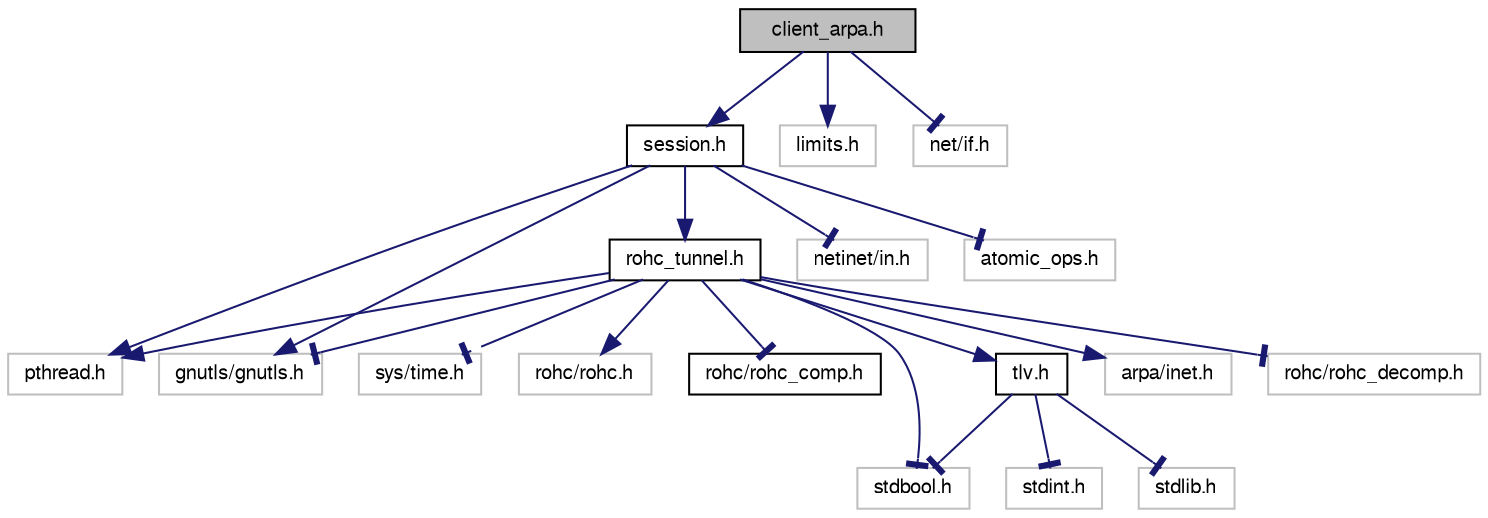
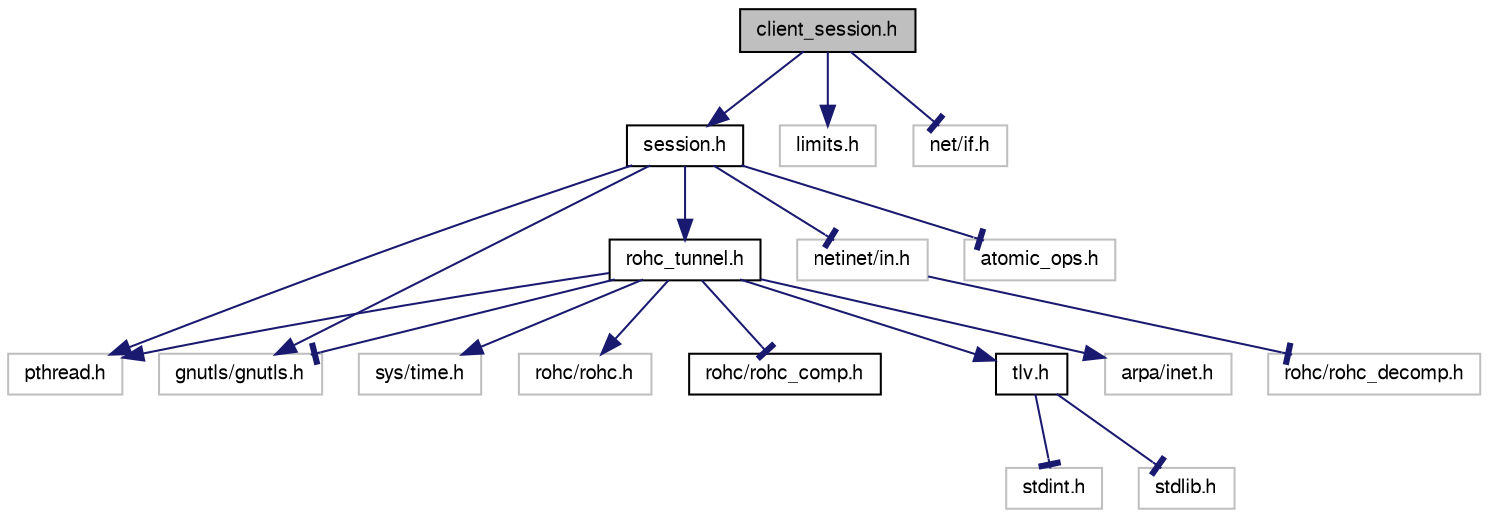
node "client_arpa.h": label "client_arpa.h" -> "client_session.h"
edge "rohc_tunnel.h" -> "sys/time.h": arrowhead tee -> normal
edge "rohc_tunnel.h" -> "rohc/rohc_decomp.h": now "netinet/in.h" -> "rohc/rohc_decomp.h"
node "stdbool.h": removed
